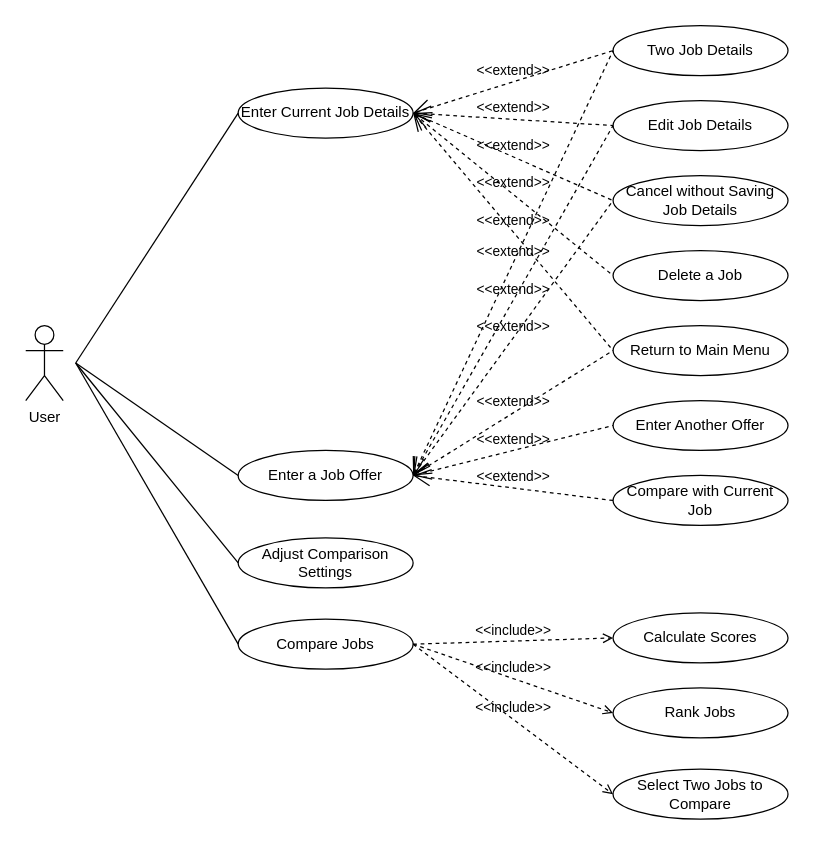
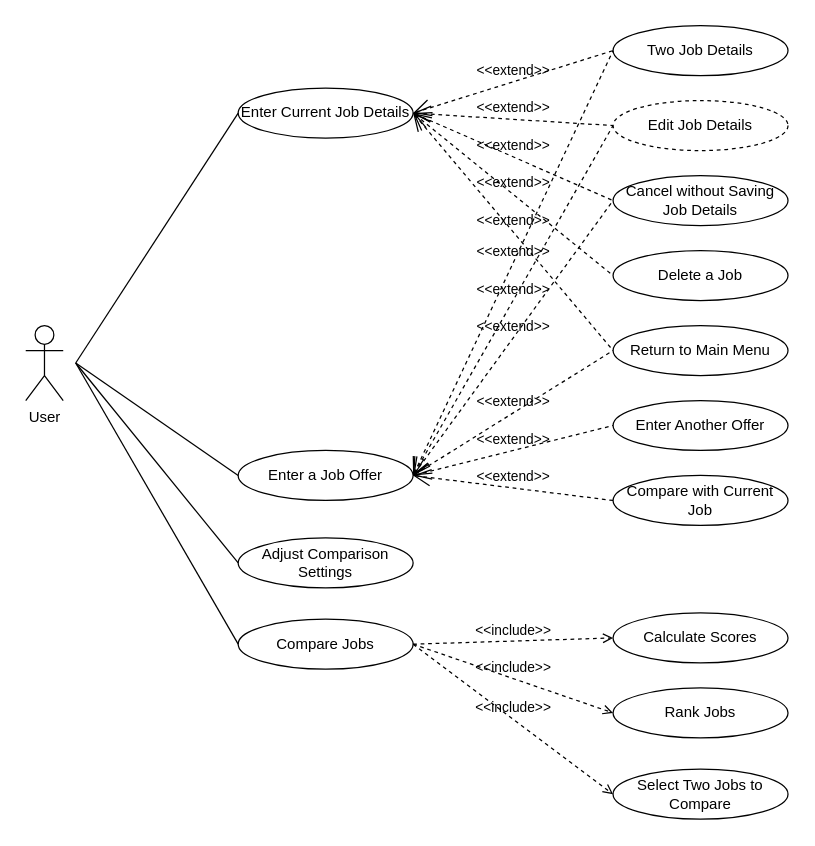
node "Edit Job Details": style solid -> dashed
